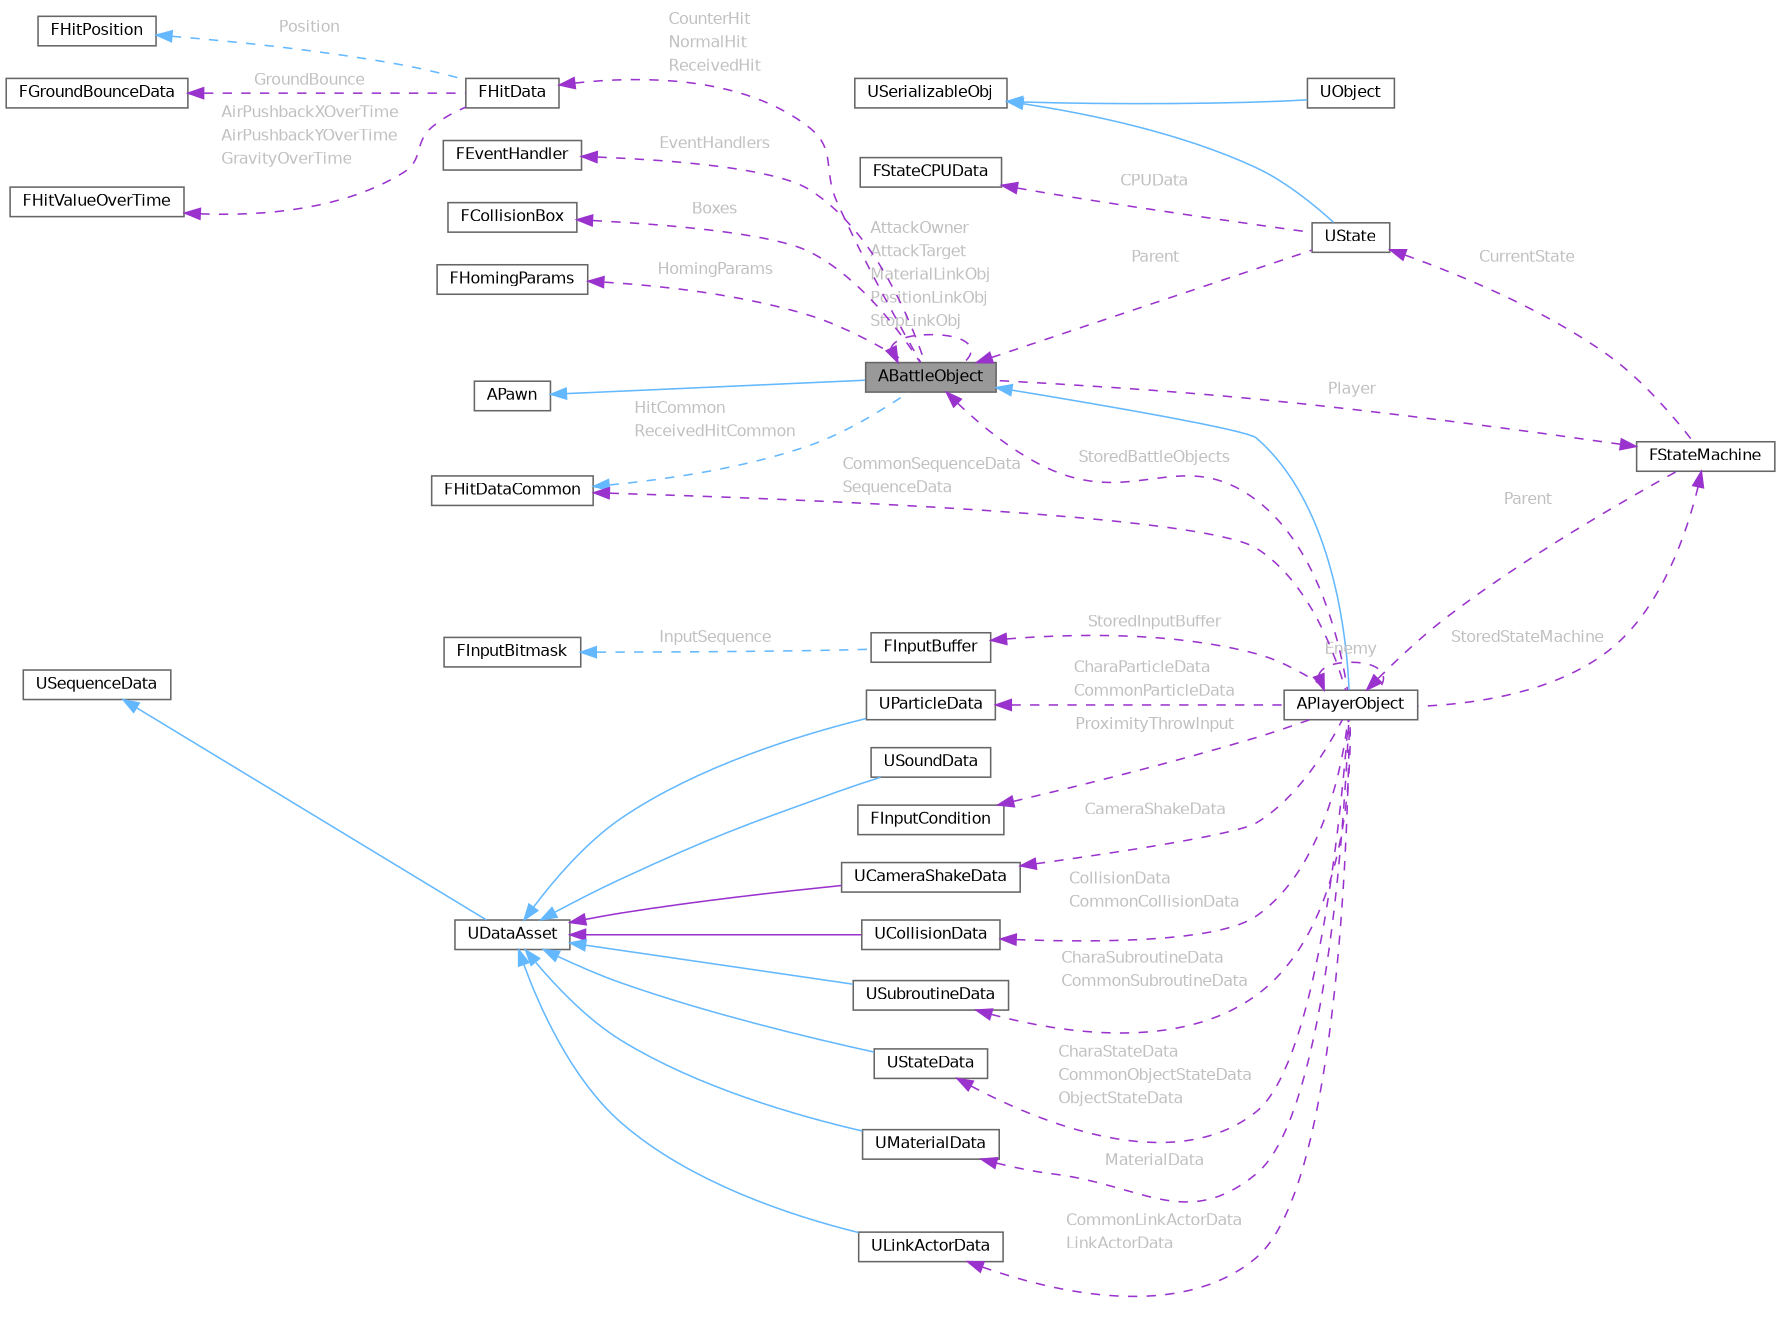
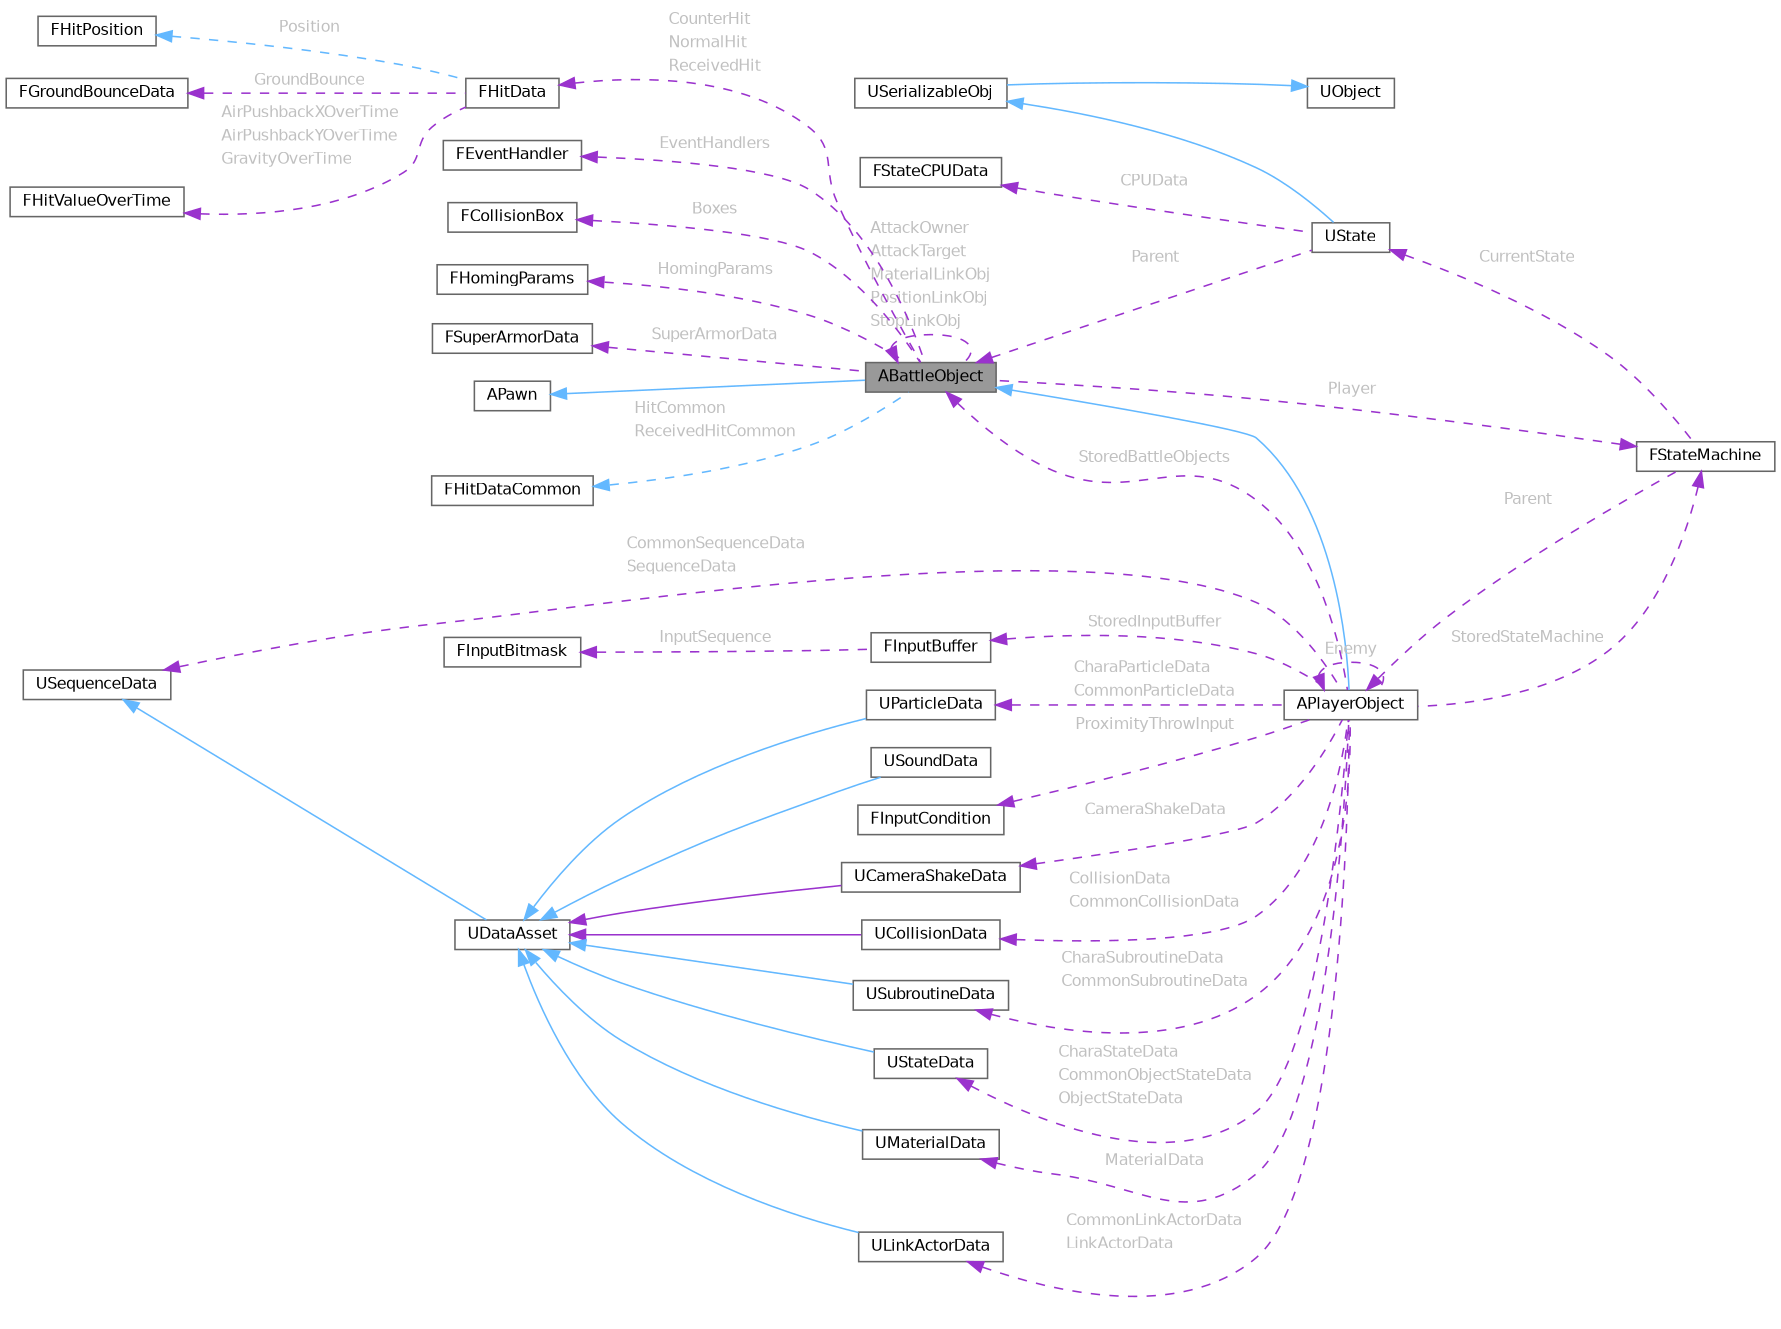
edge "UObject" -> "USerializableObj": reversed
node "FSuperArmorData": added
edge "APlayerObject" -> "FHitDataCommon": now "APlayerObject" -> "USequenceData"
edge "FInputBuffer" -> "FInputBitmask": color steelblue1 -> darkorchid3
